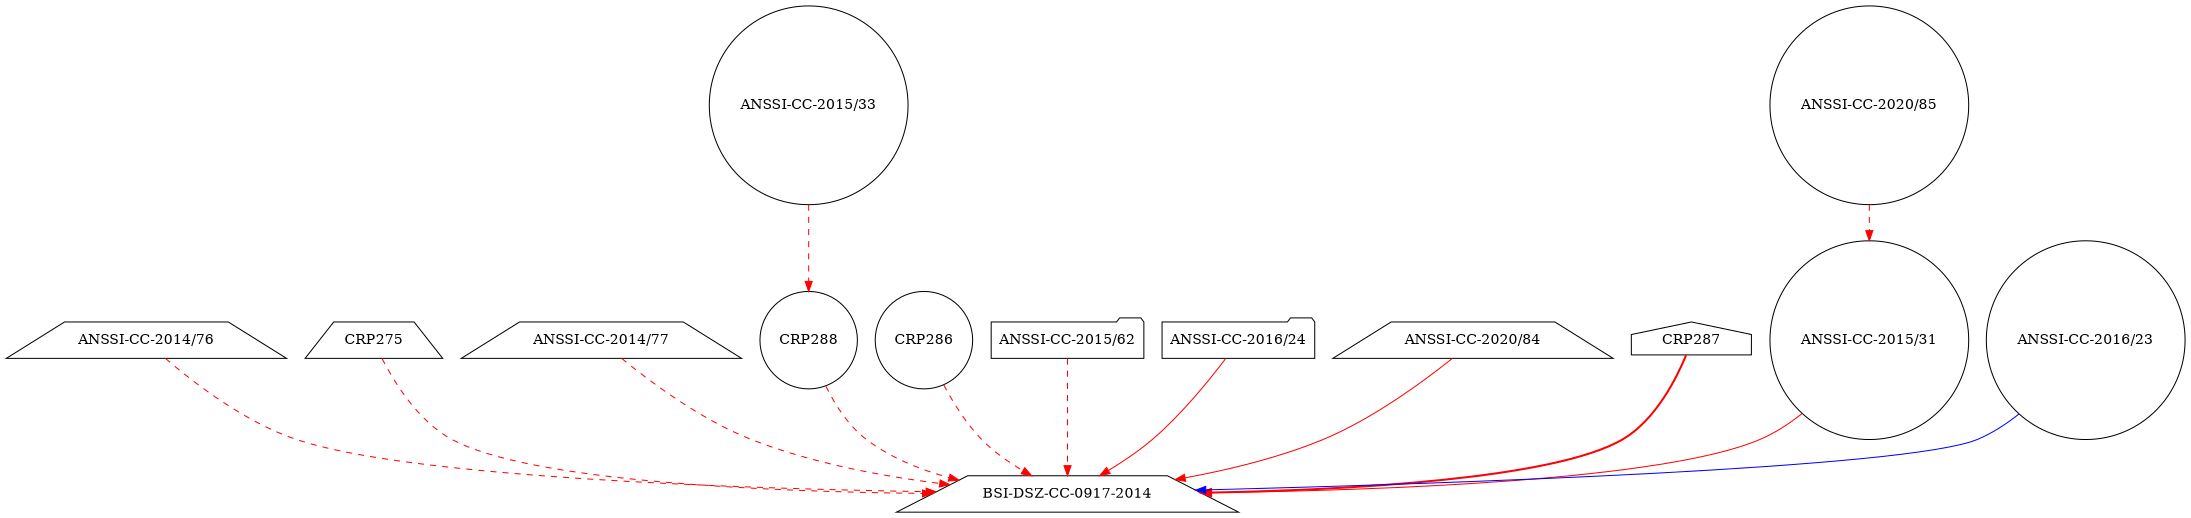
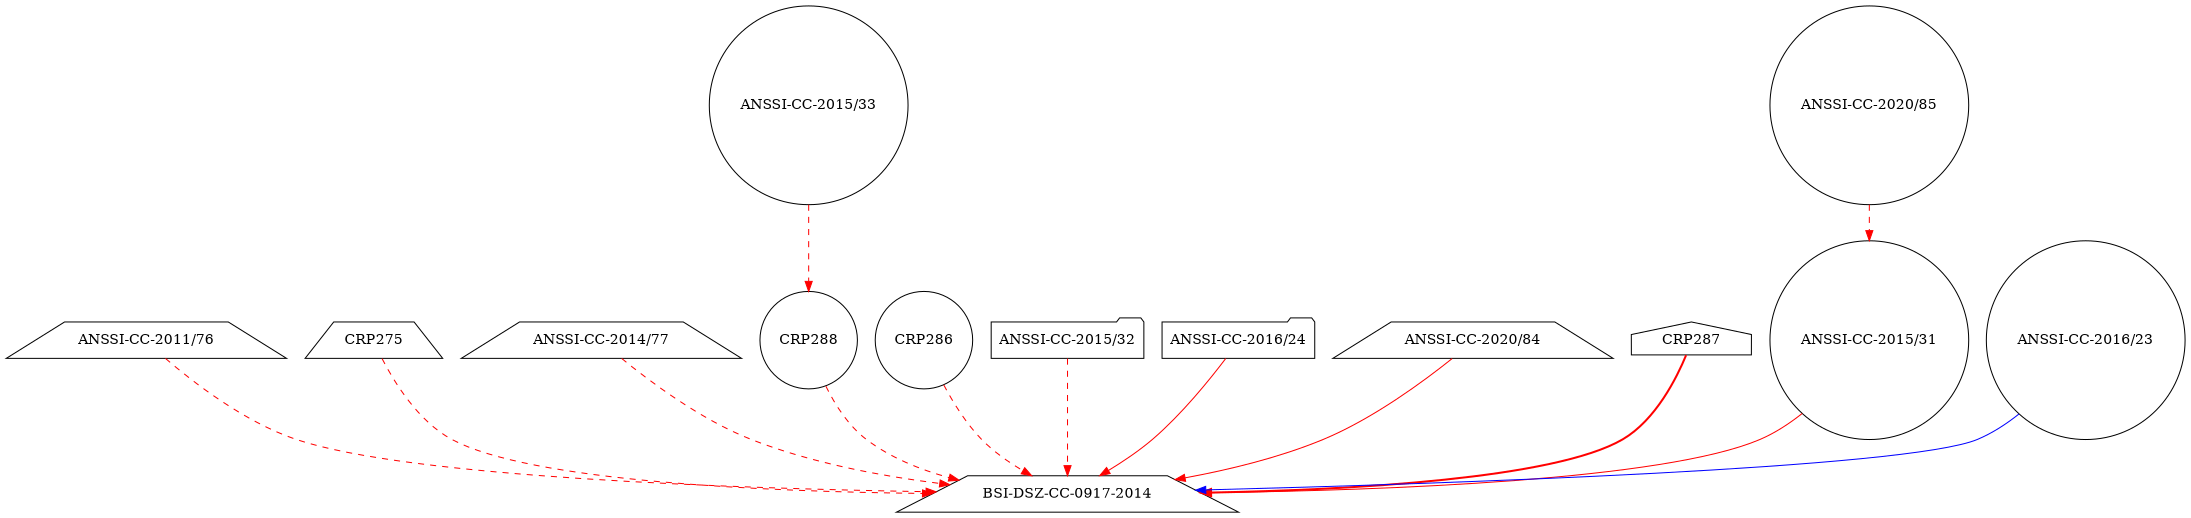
node "ANSSI-CC-2014/76": label "ANSSI-CC-2014/76" -> "ANSSI-CC-2011/76"
node "ANSSI-CC-2015/62": label "ANSSI-CC-2015/62" -> "ANSSI-CC-2015/32"
